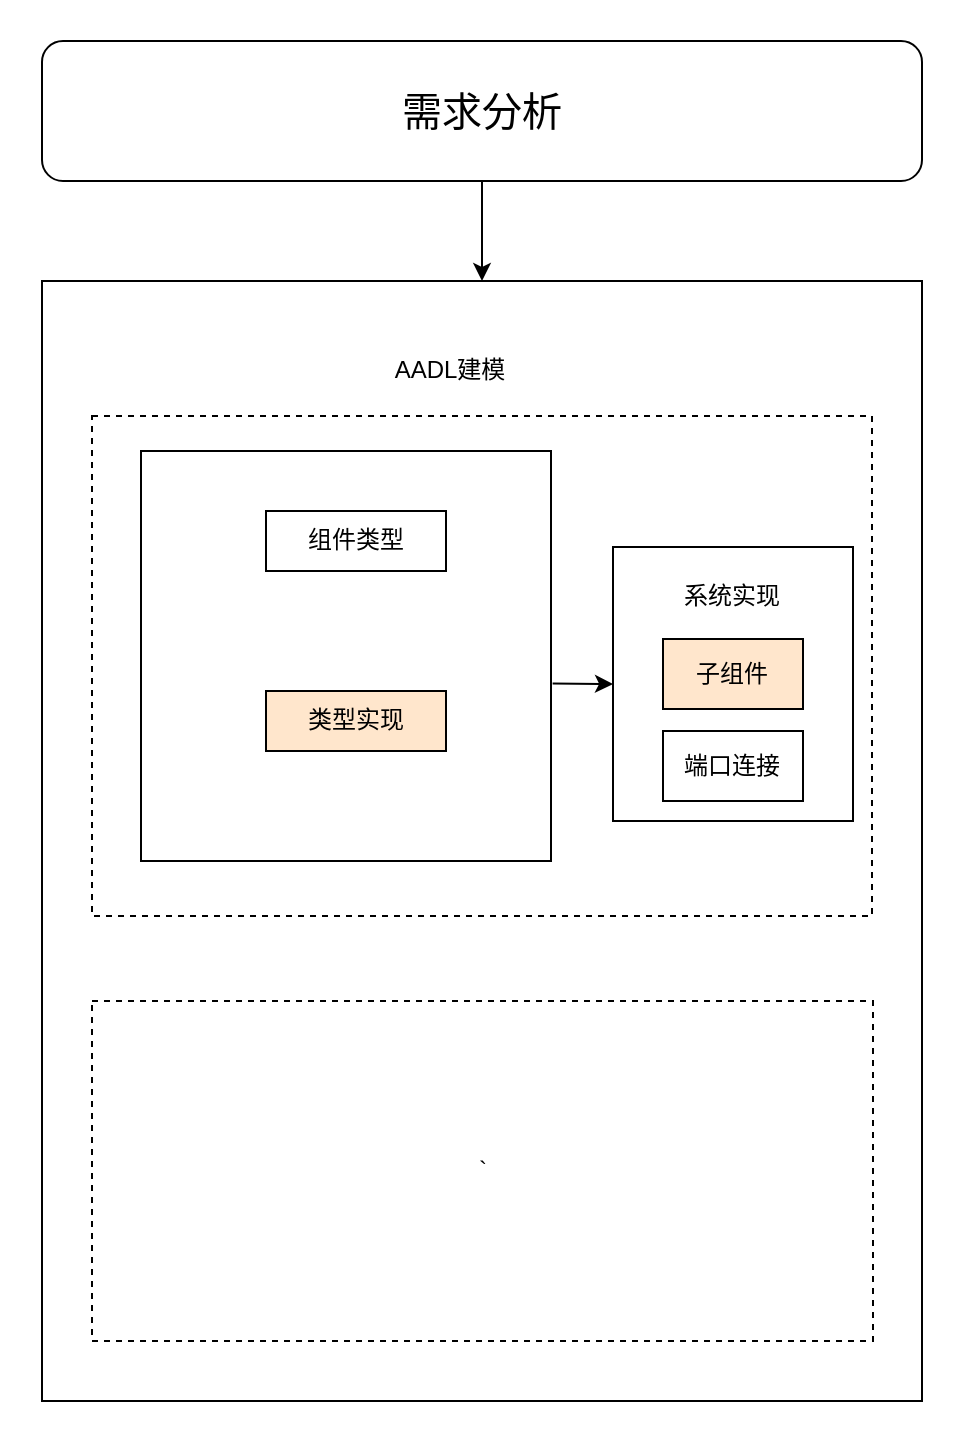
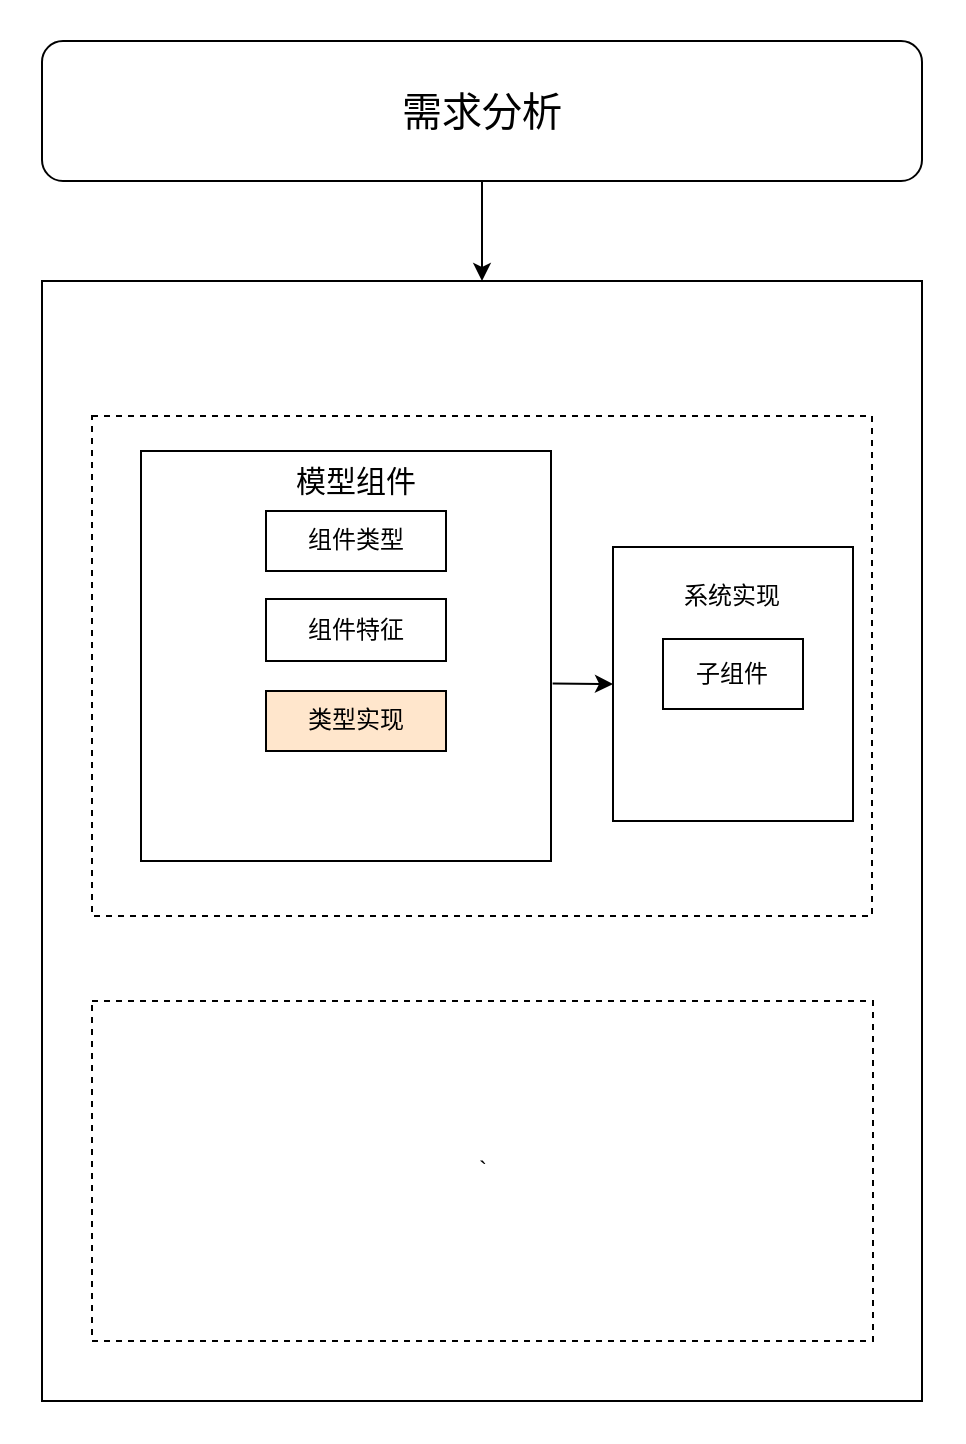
node "AADL建模": removed
node "模型组件": added
node "组件特征": added
node "子组件": fillcolor #ffe6cc -> #ffffff
node "端口连接": removed
